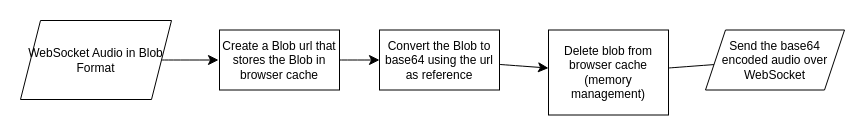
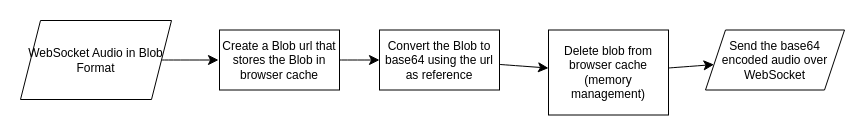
edge "Send the base64 encoded audio over WebSocket" -- "Delete blob from browser cache (memory management)": arrowhead none -> classic
